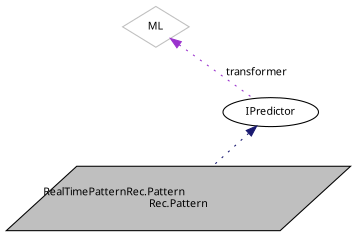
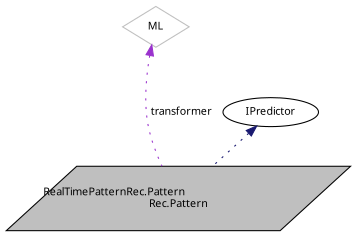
edge "IPredictor" -> "ML": now "RealTimePatternRec.Pattern Rec.Pattern" -> "ML"
